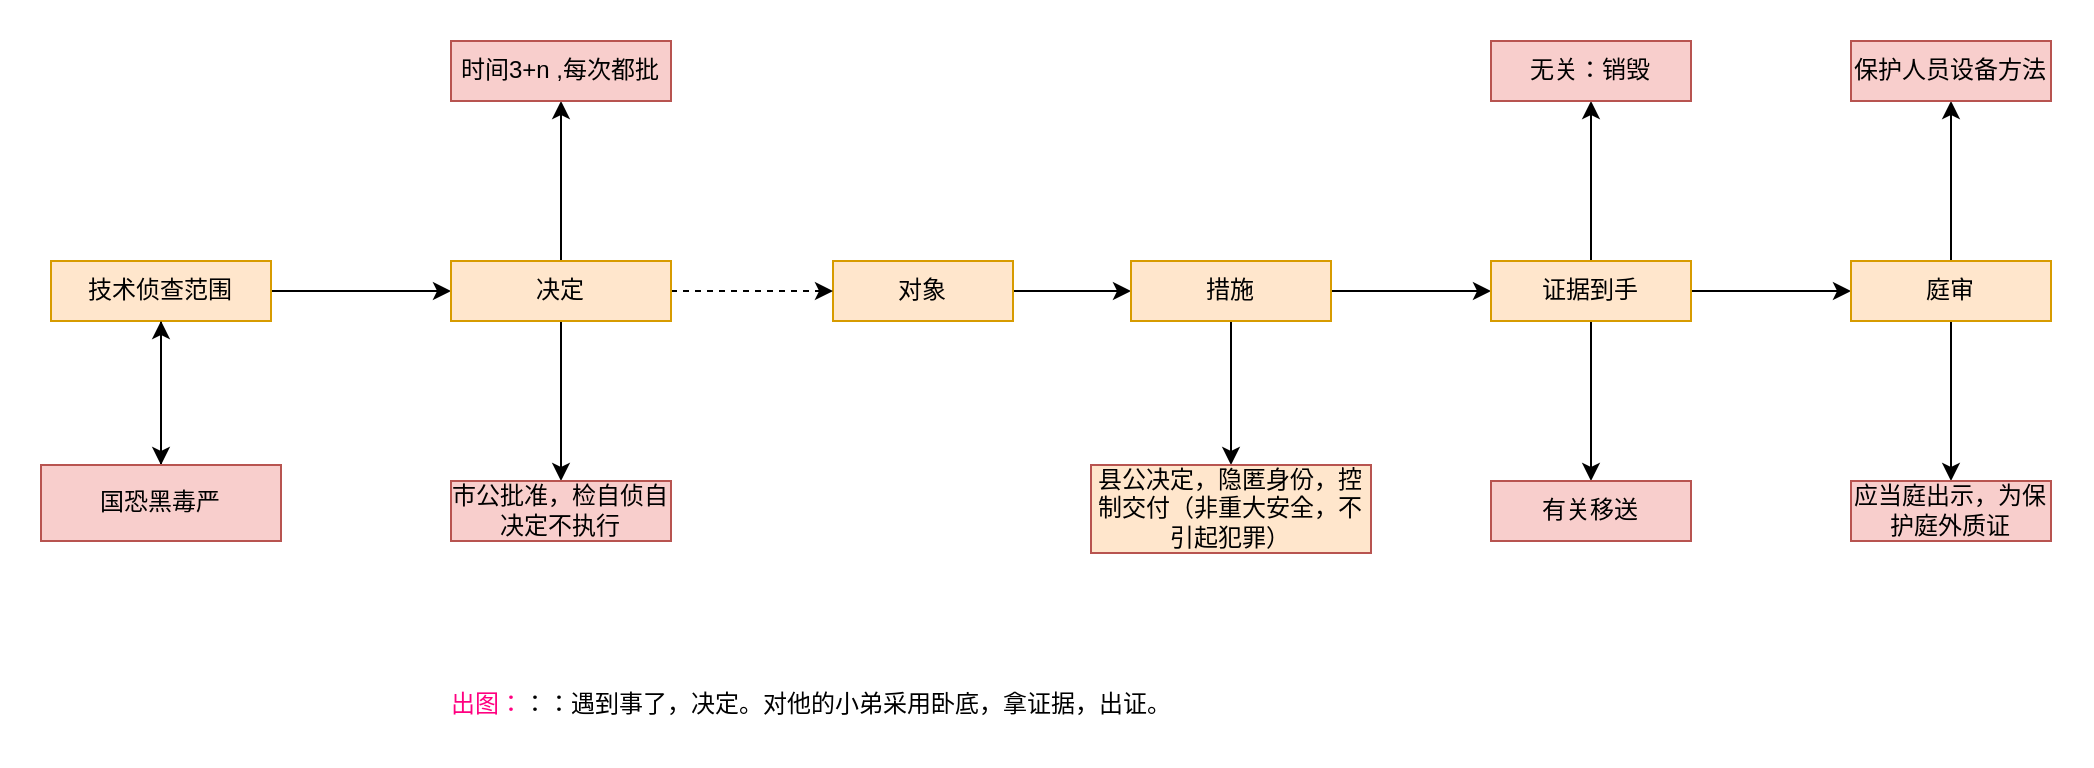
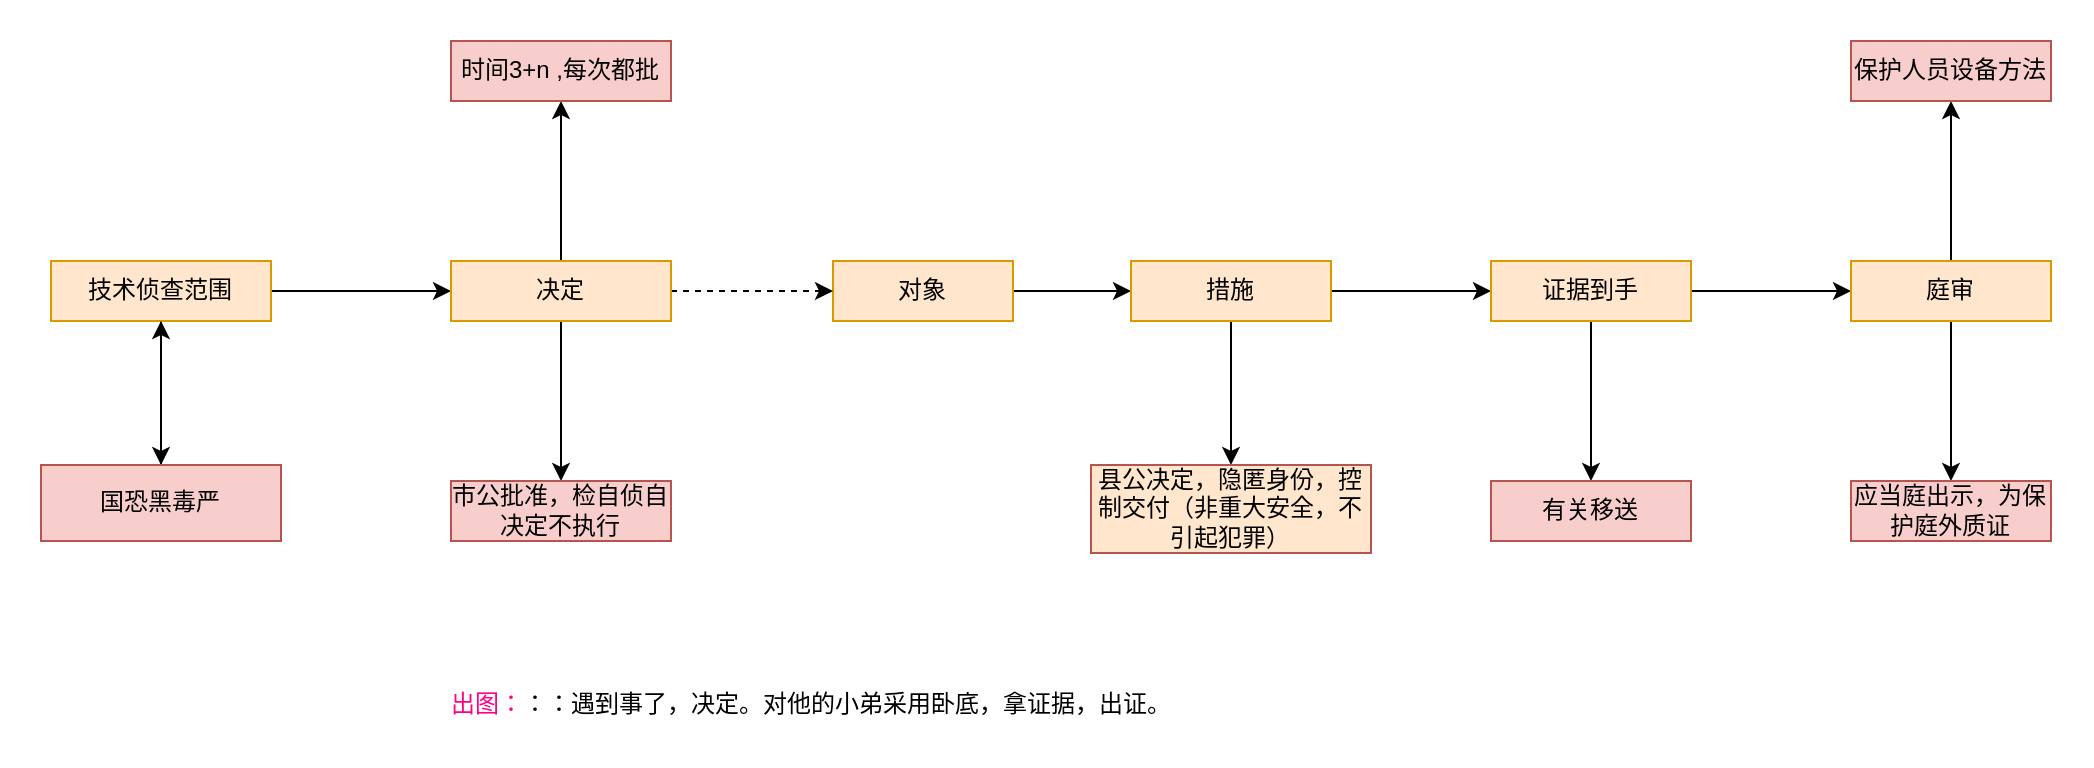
node "无关：销毁": removed
edge "证据到手" -> "无关：销毁": removed
